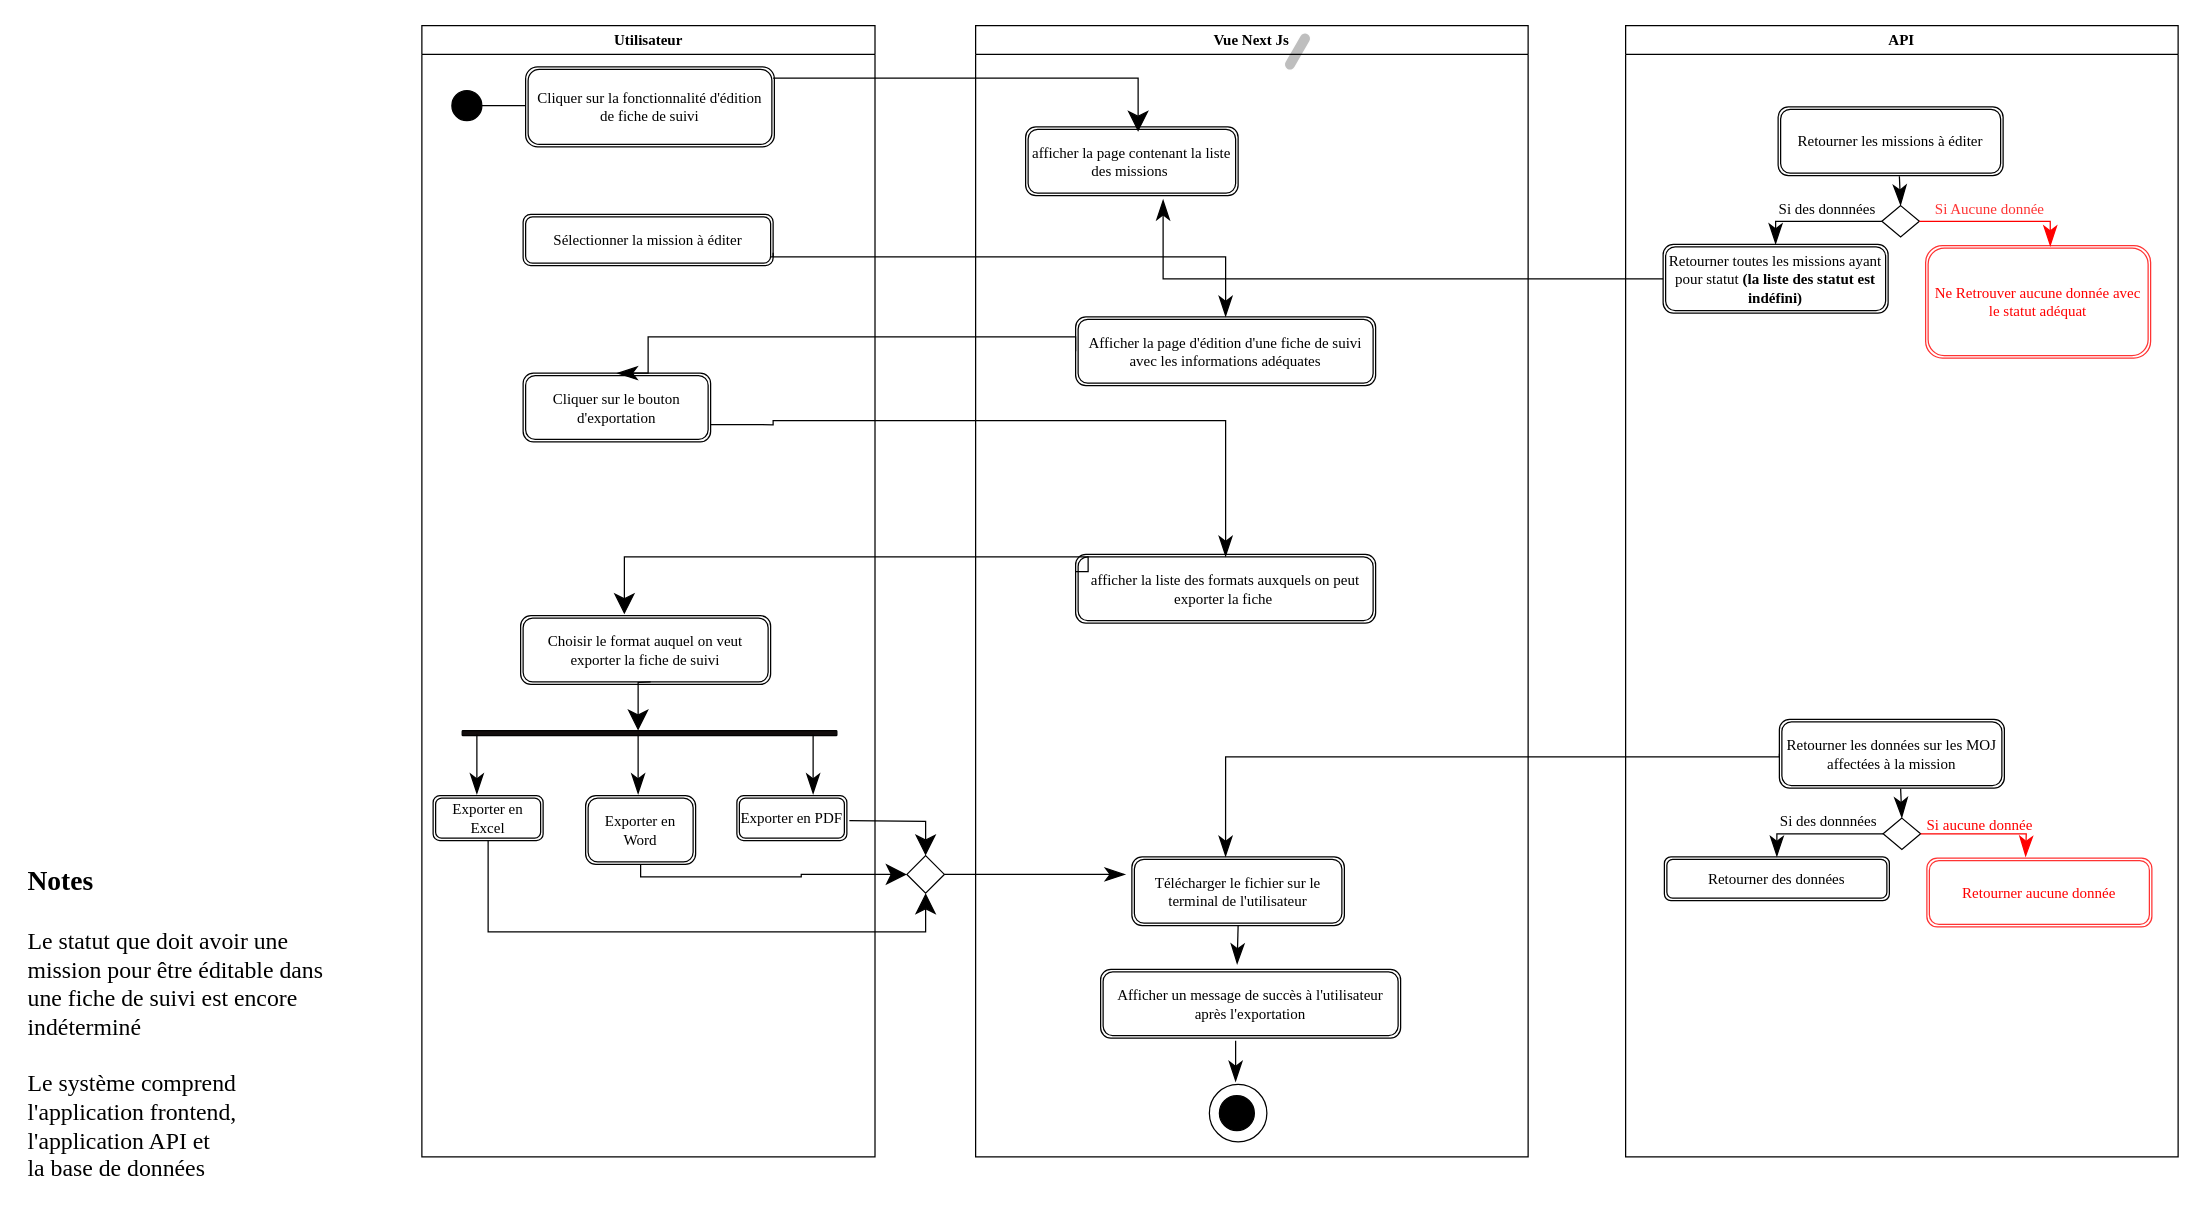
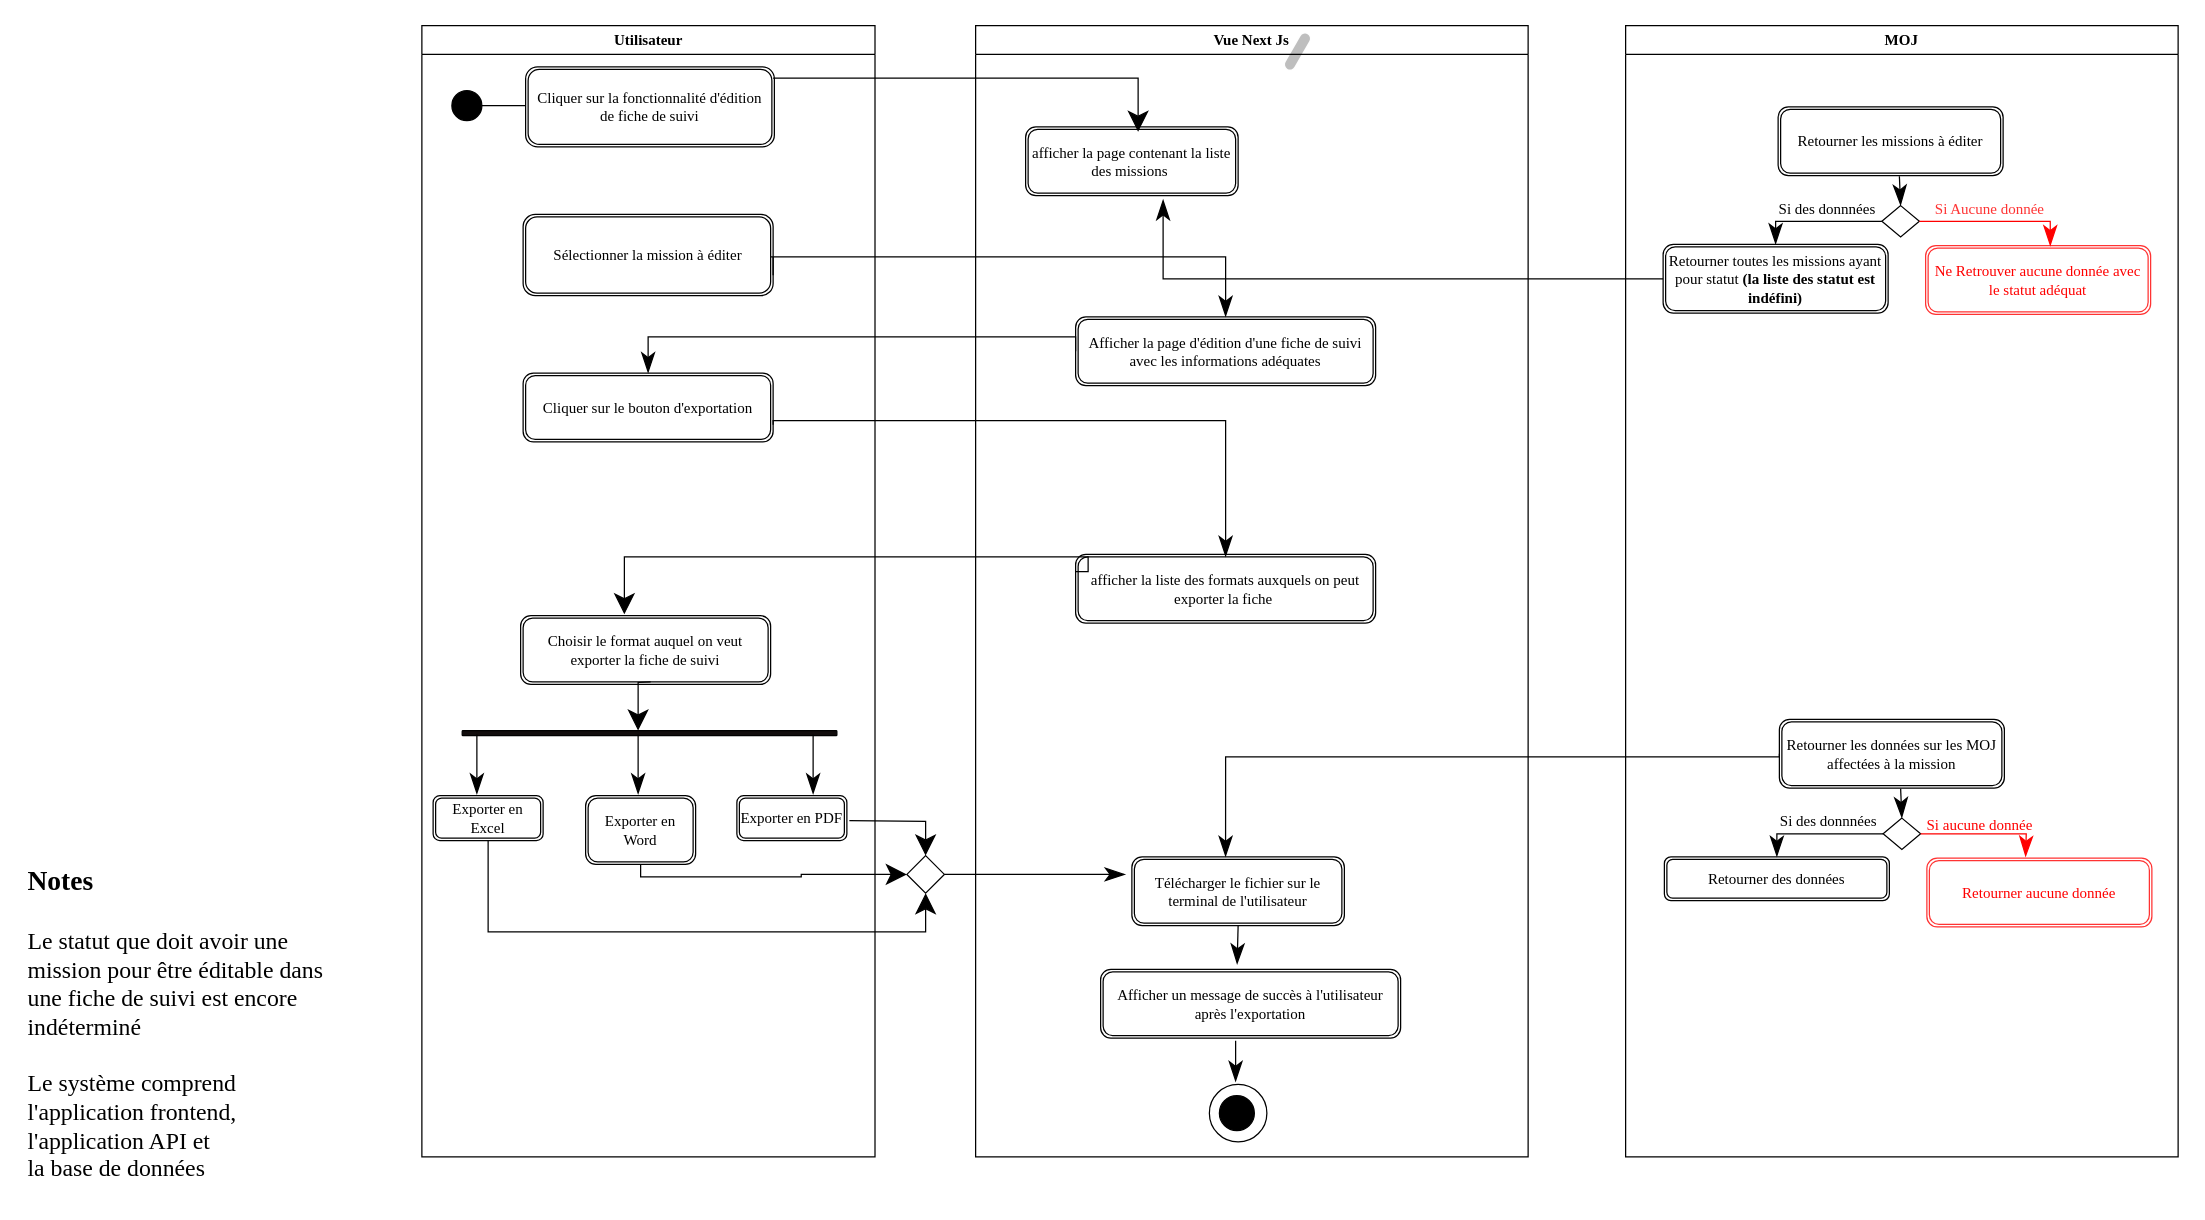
node "API": label "API" -> "MOJ"
node "Sélectionner la mission à éditer": size 250x51 -> 250x81
node "Ne Retrouver aucune donnée avec le statut adéquat": size 225x113 -> 225x69
node "Cliquer sur le bouton d'exportation": size 188x69 -> 250x69
